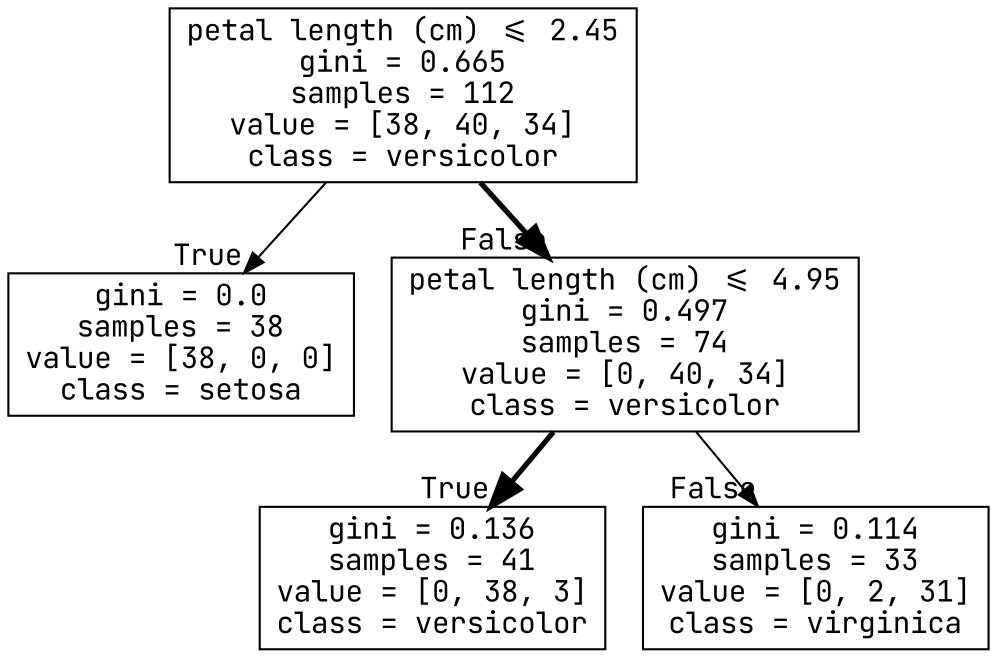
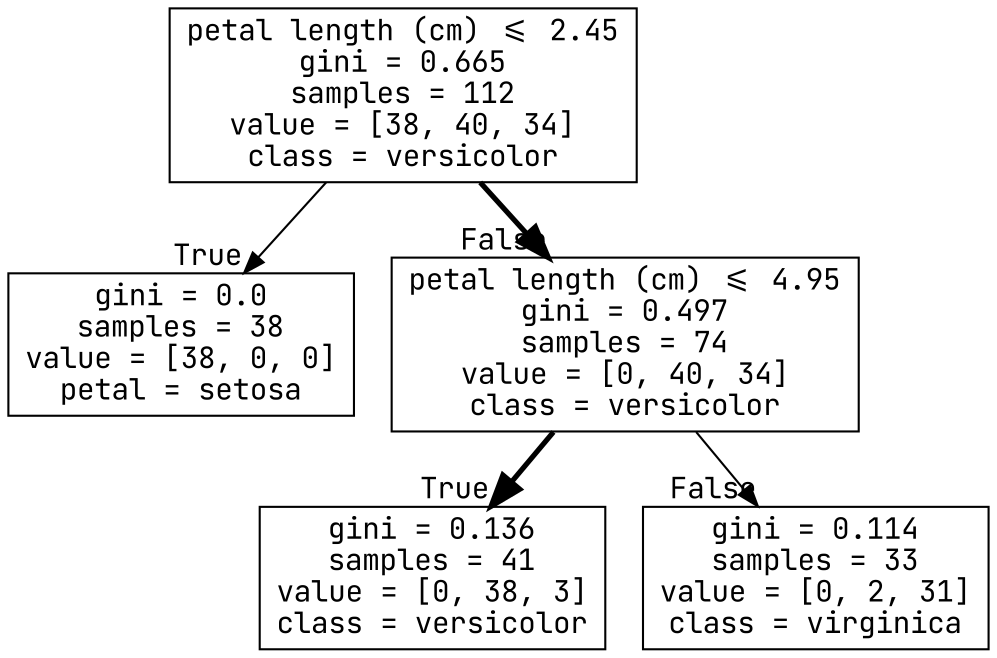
node "gini = 0.0 samples = 38 value = [38, 0, 0] class = setosa": label "gini = 0.0 samples = 38 value = [38, 0, 0] class = setosa" -> "gini = 0.0 samples = 38 value = [38, 0, 0] petal = setosa"
